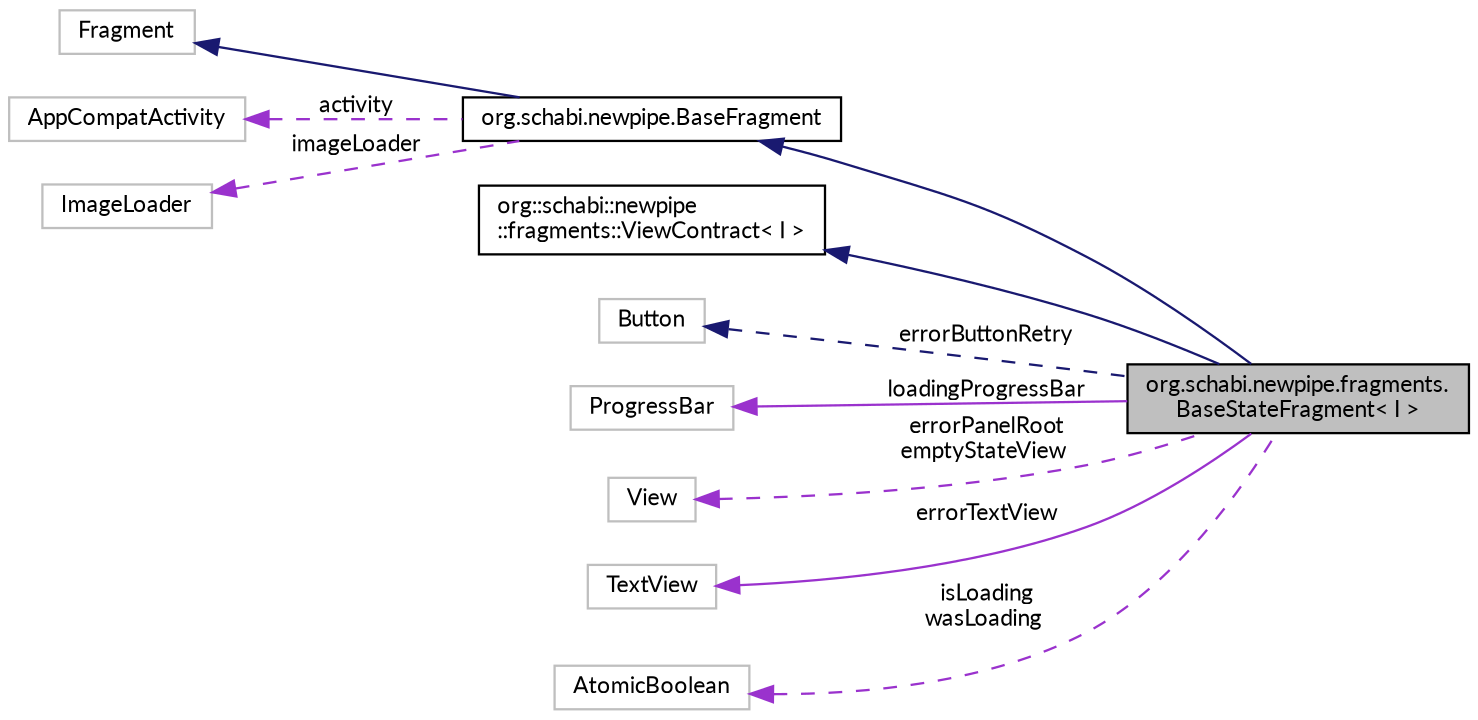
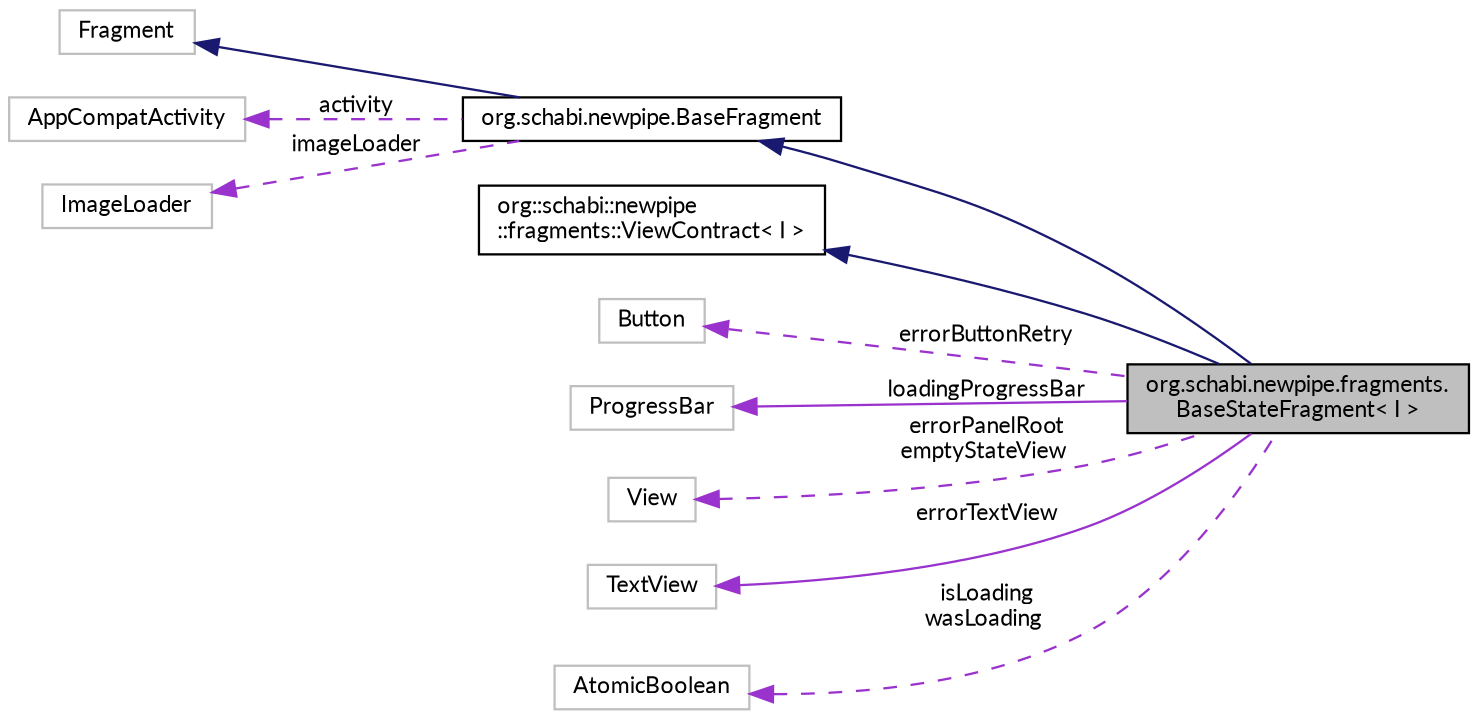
edge "org.schabi.newpipe.fragments. BaseStateFragment< I >" -> "Button": color midnightblue -> darkorchid3
